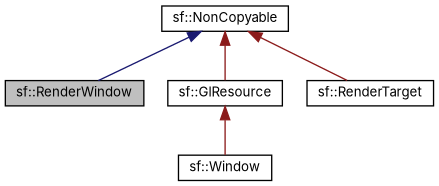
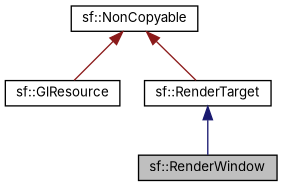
edge "sf::RenderWindow" -> "sf::NonCopyable": now "sf::RenderWindow" -> "sf::RenderTarget"
node "sf::Window": removed
